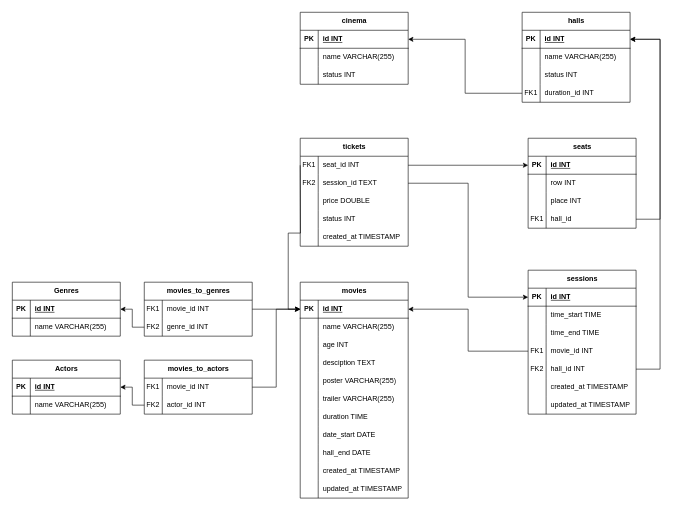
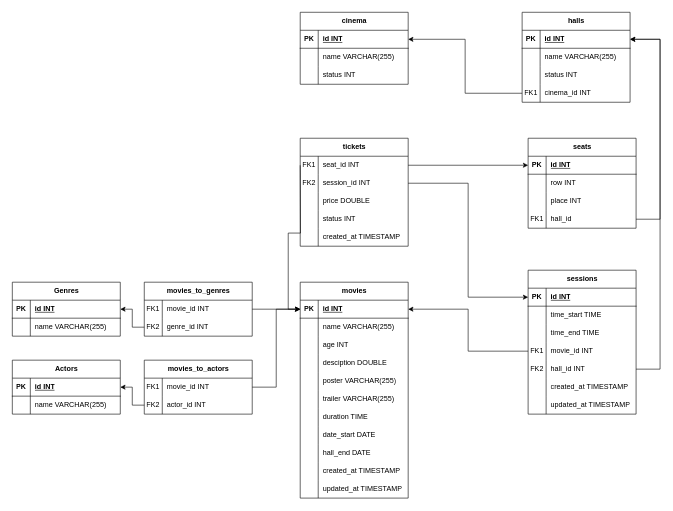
node "duration_id INT": label "duration_id INT" -> "cinema_id INT"
node "session_id TEXT": label "session_id TEXT" -> "session_id INT"
node "desciption TEXT": label "desciption TEXT" -> "desciption DOUBLE"
